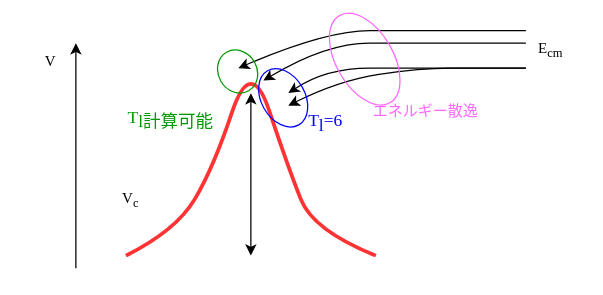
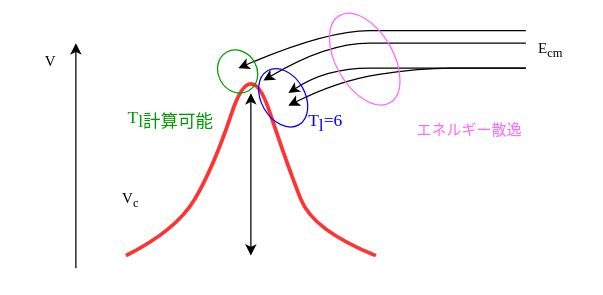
node "エネルギー散逸": moved (426, 112) -> (469, 131)
